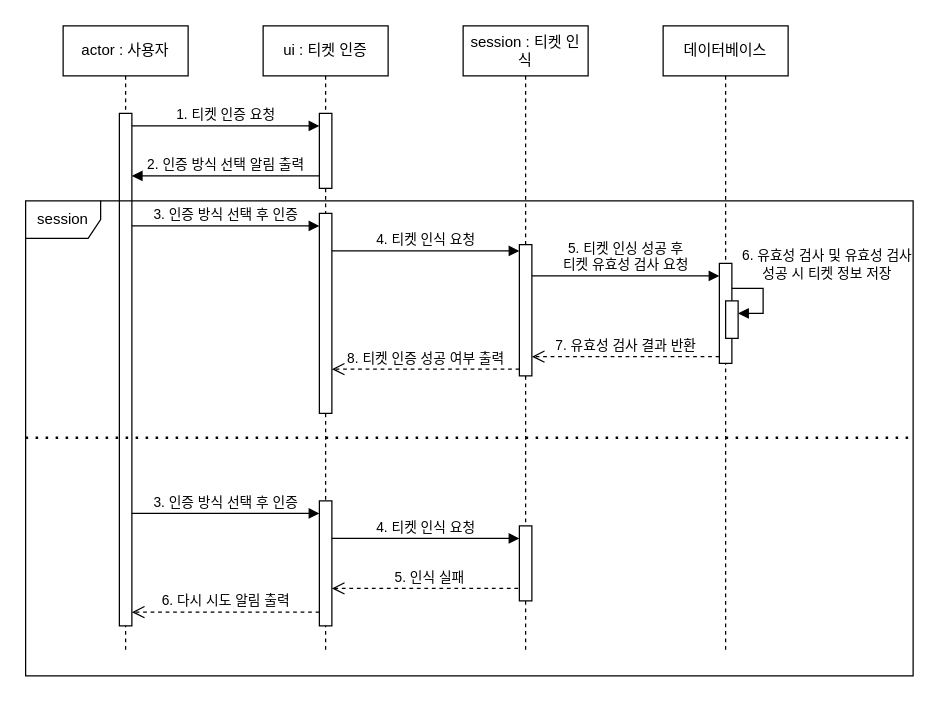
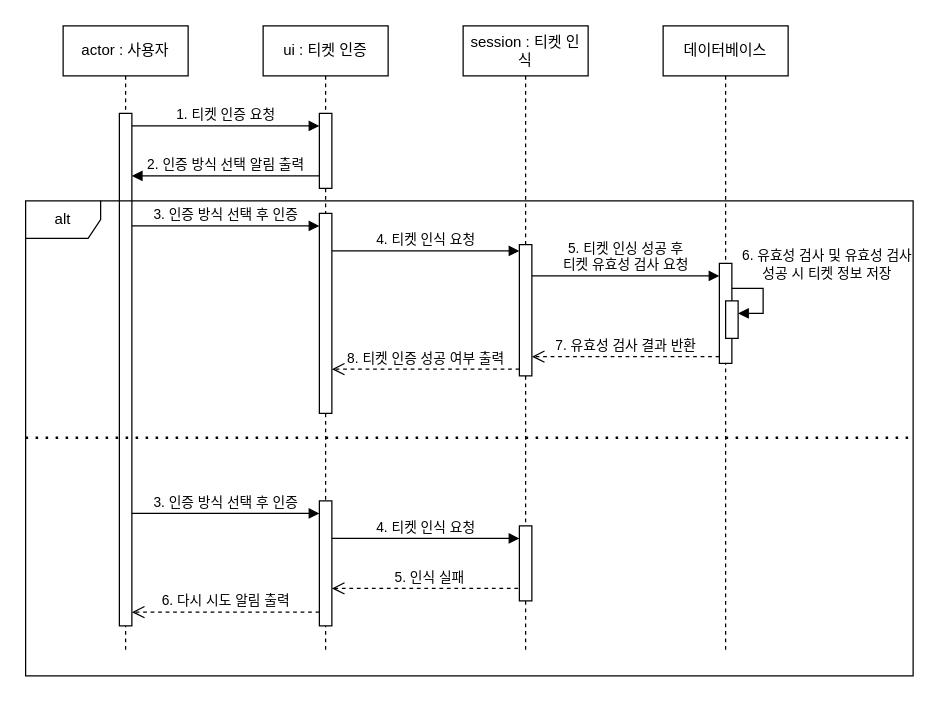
node "session": label "session" -> "alt"
